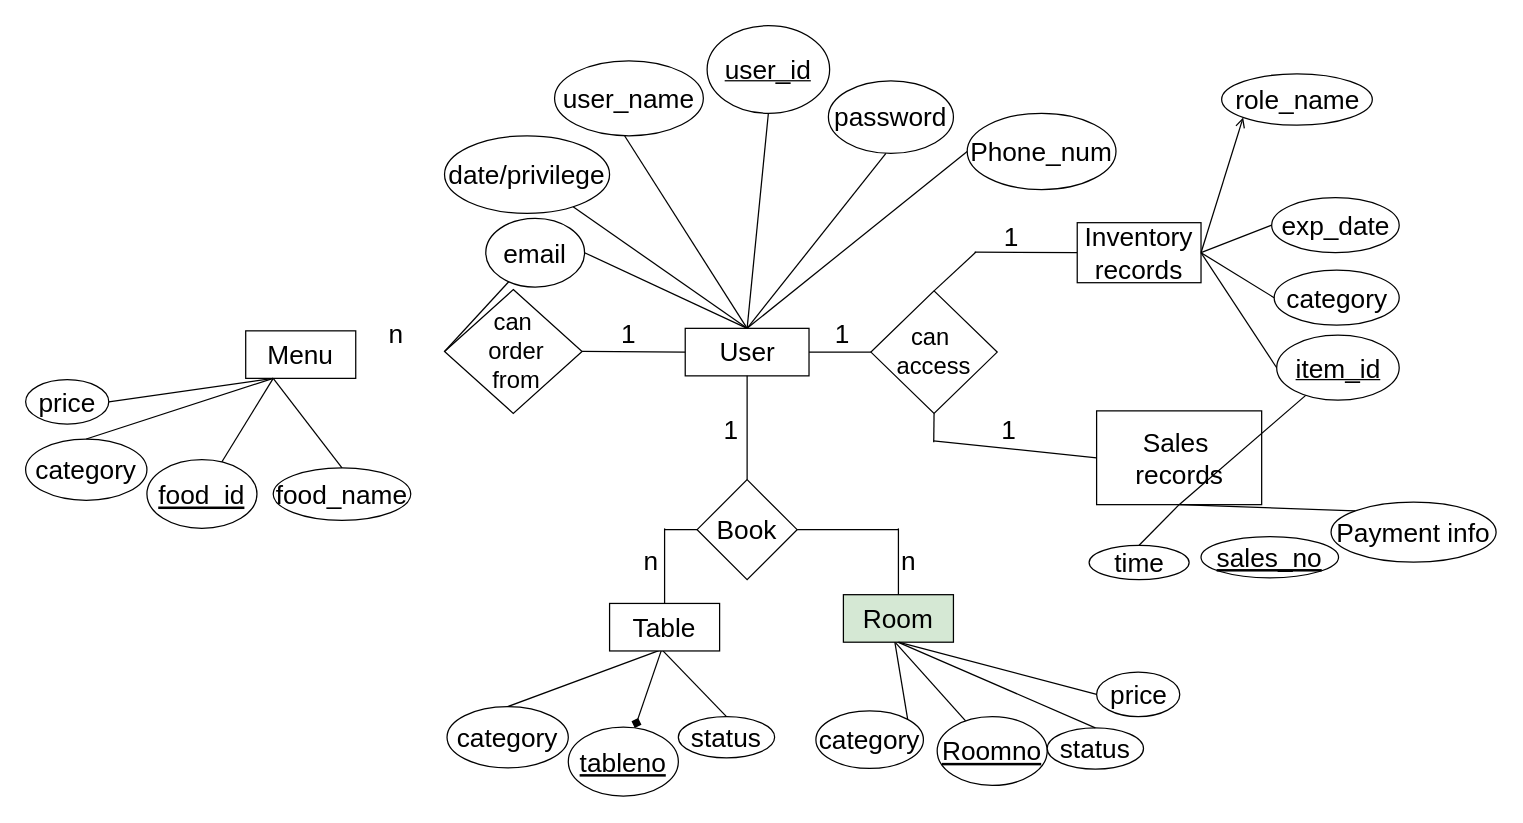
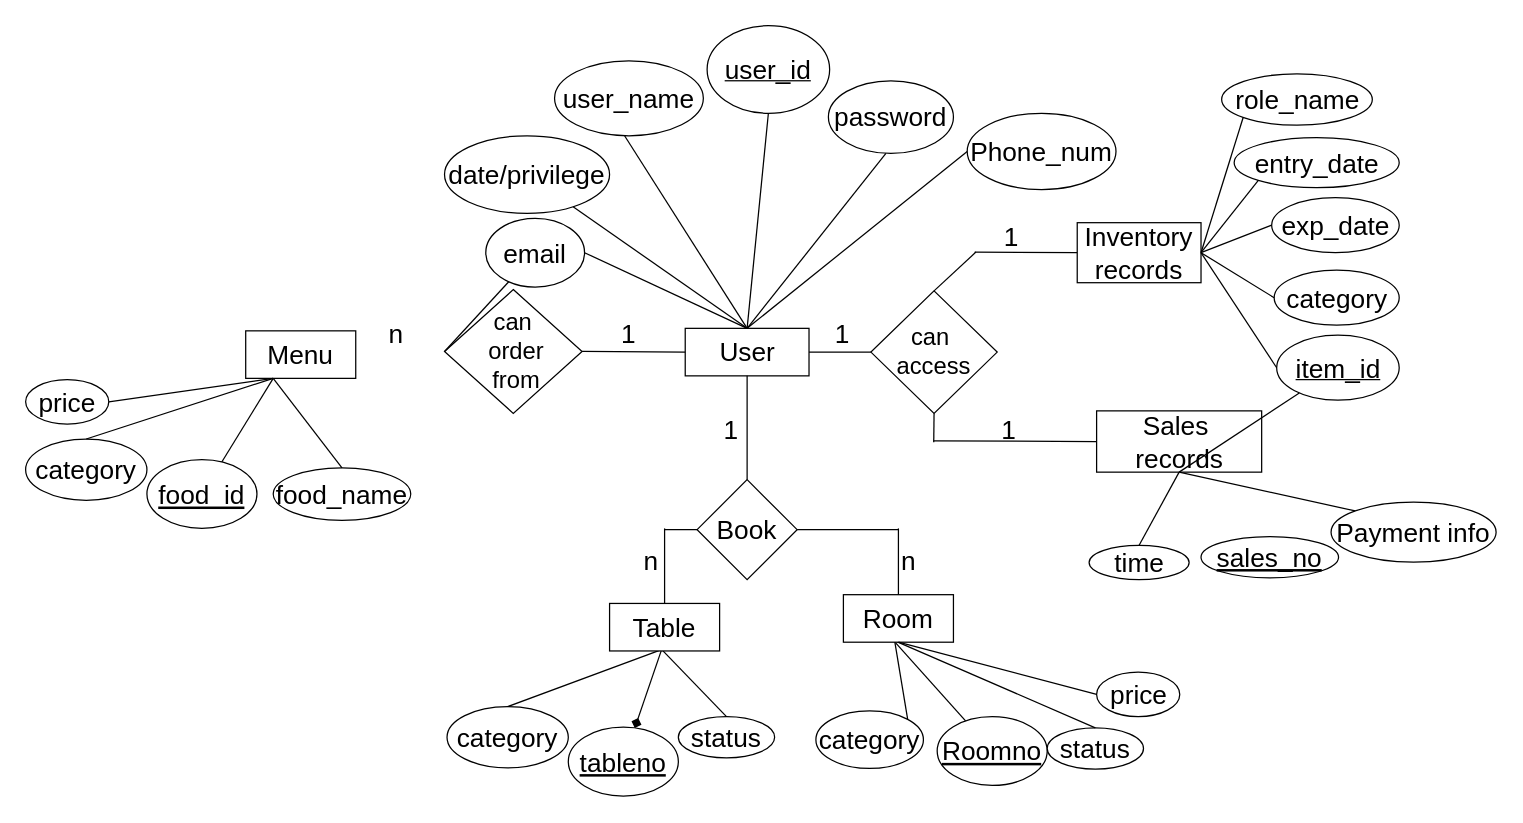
edge "Inventory records" -> "role_name": arrowhead open -> none
node "entry_date": added
edge "entry_date" -- "Inventory records": added
node "Sales records": size 165x94 -> 165x61
node "Room": fillcolor #d5e8d4 -> #ffffff
